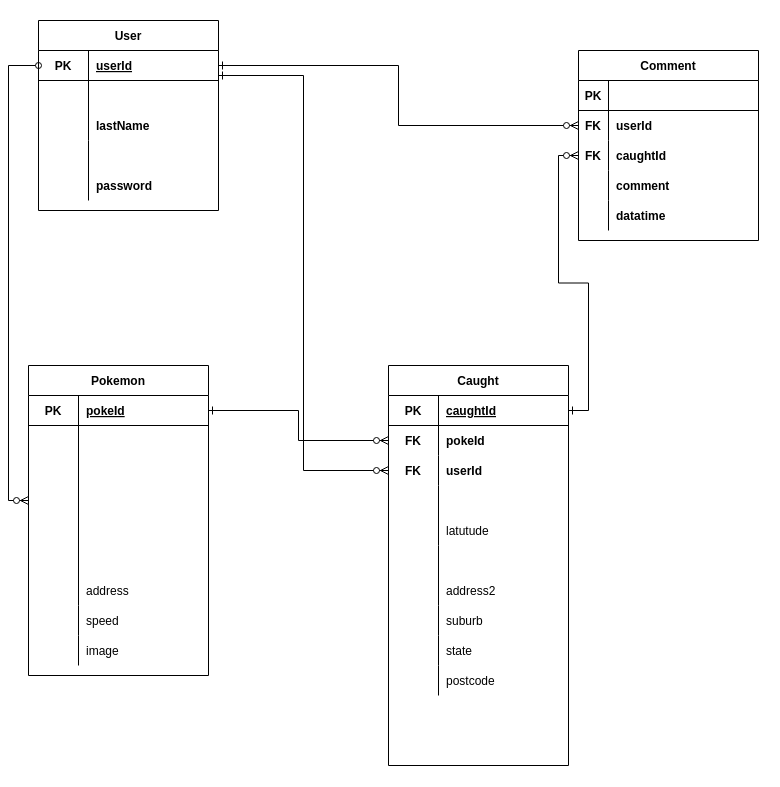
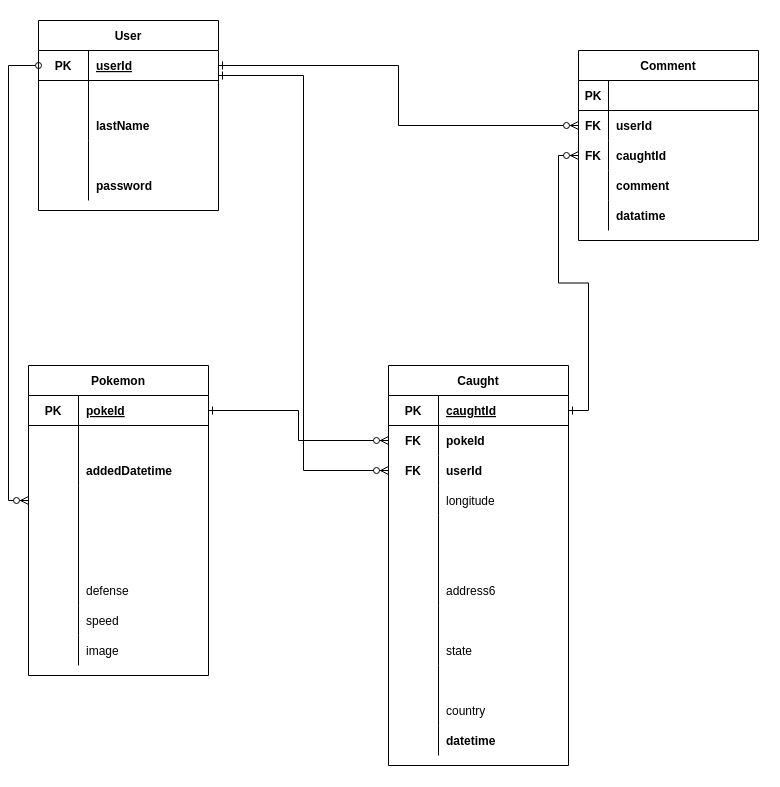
node "addedDatetime": added
node "longitude": added
node "latutude": removed
node "address": label "address" -> "defense"
node "address2": label "address2" -> "address6"
node "suburb": removed
node "postcode": removed
node "country": added
node "datetime": added
